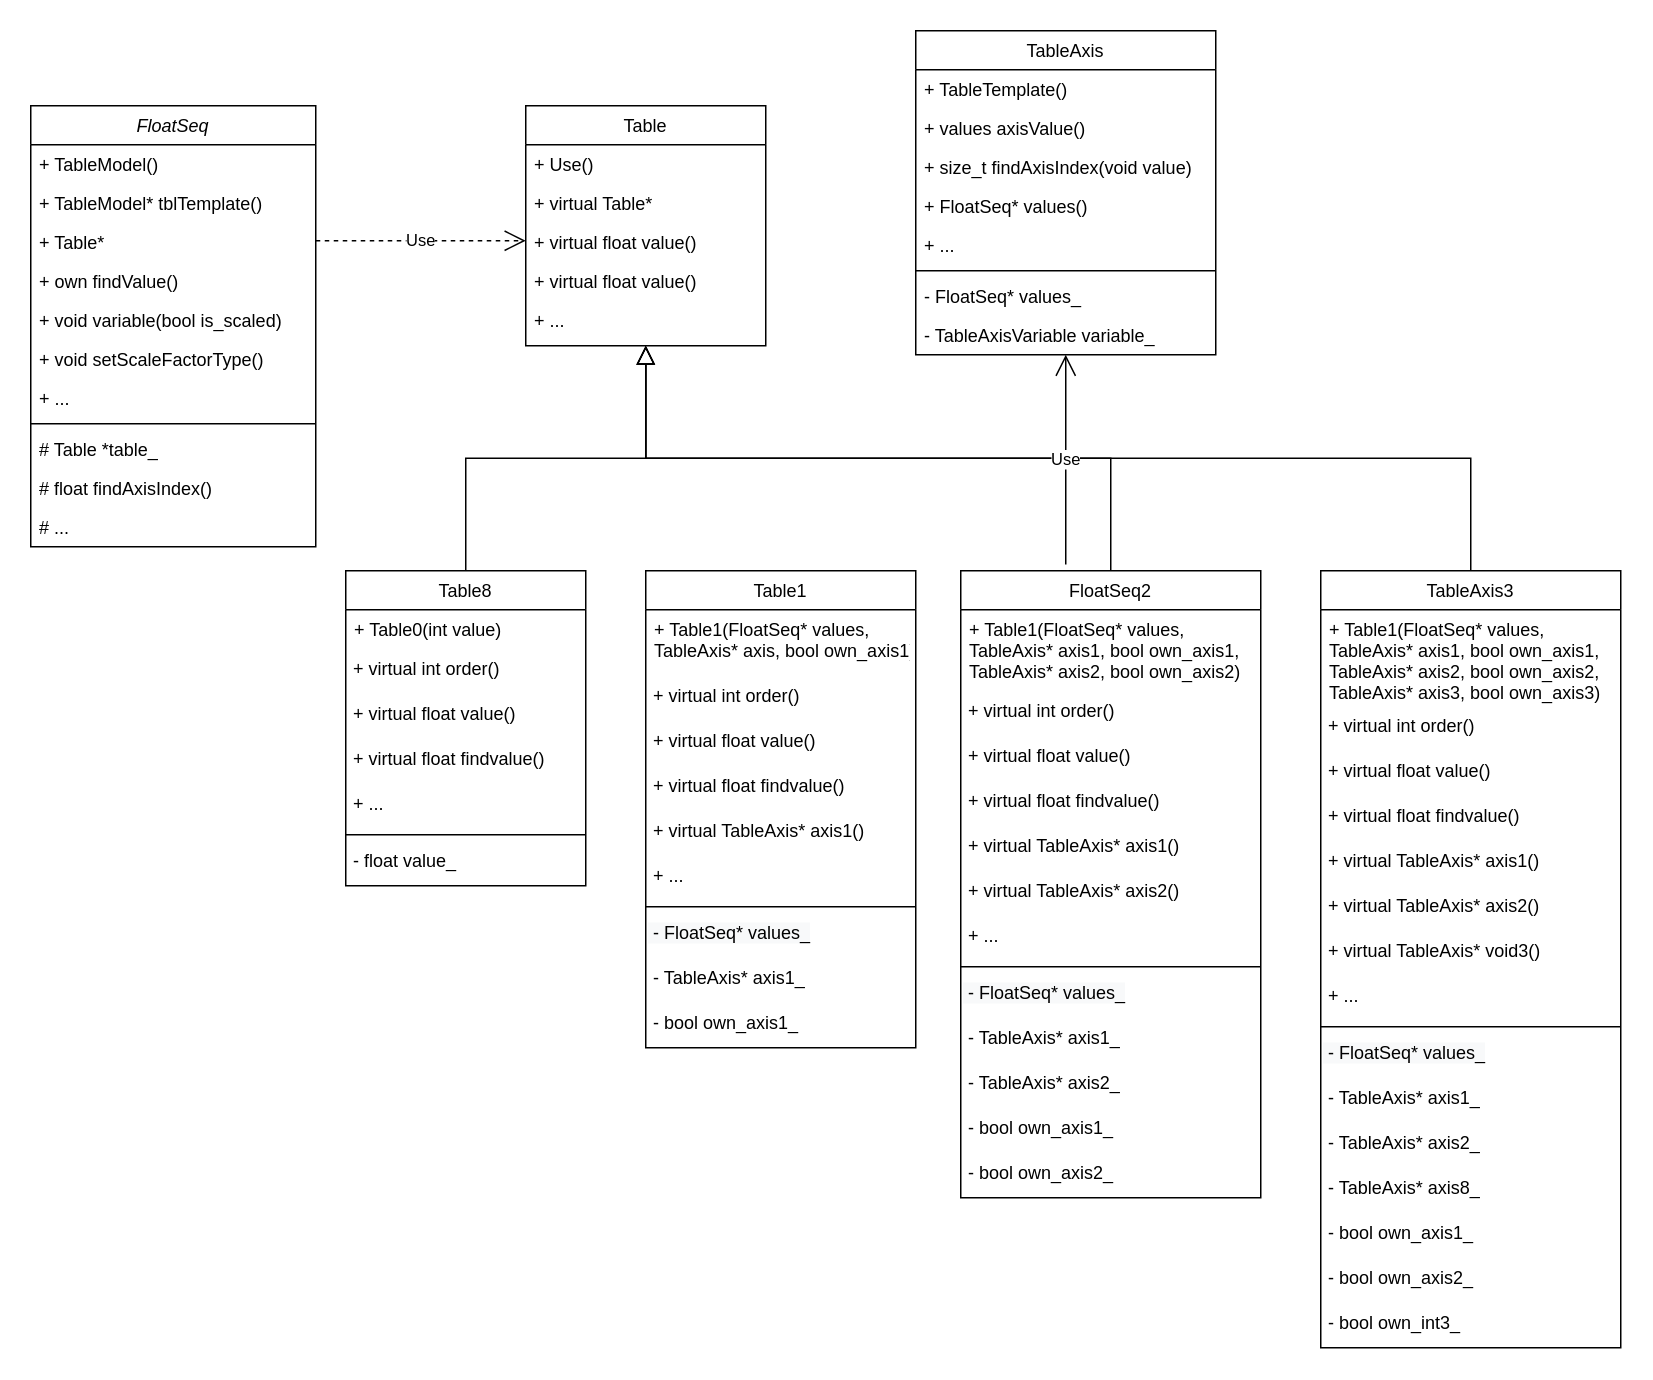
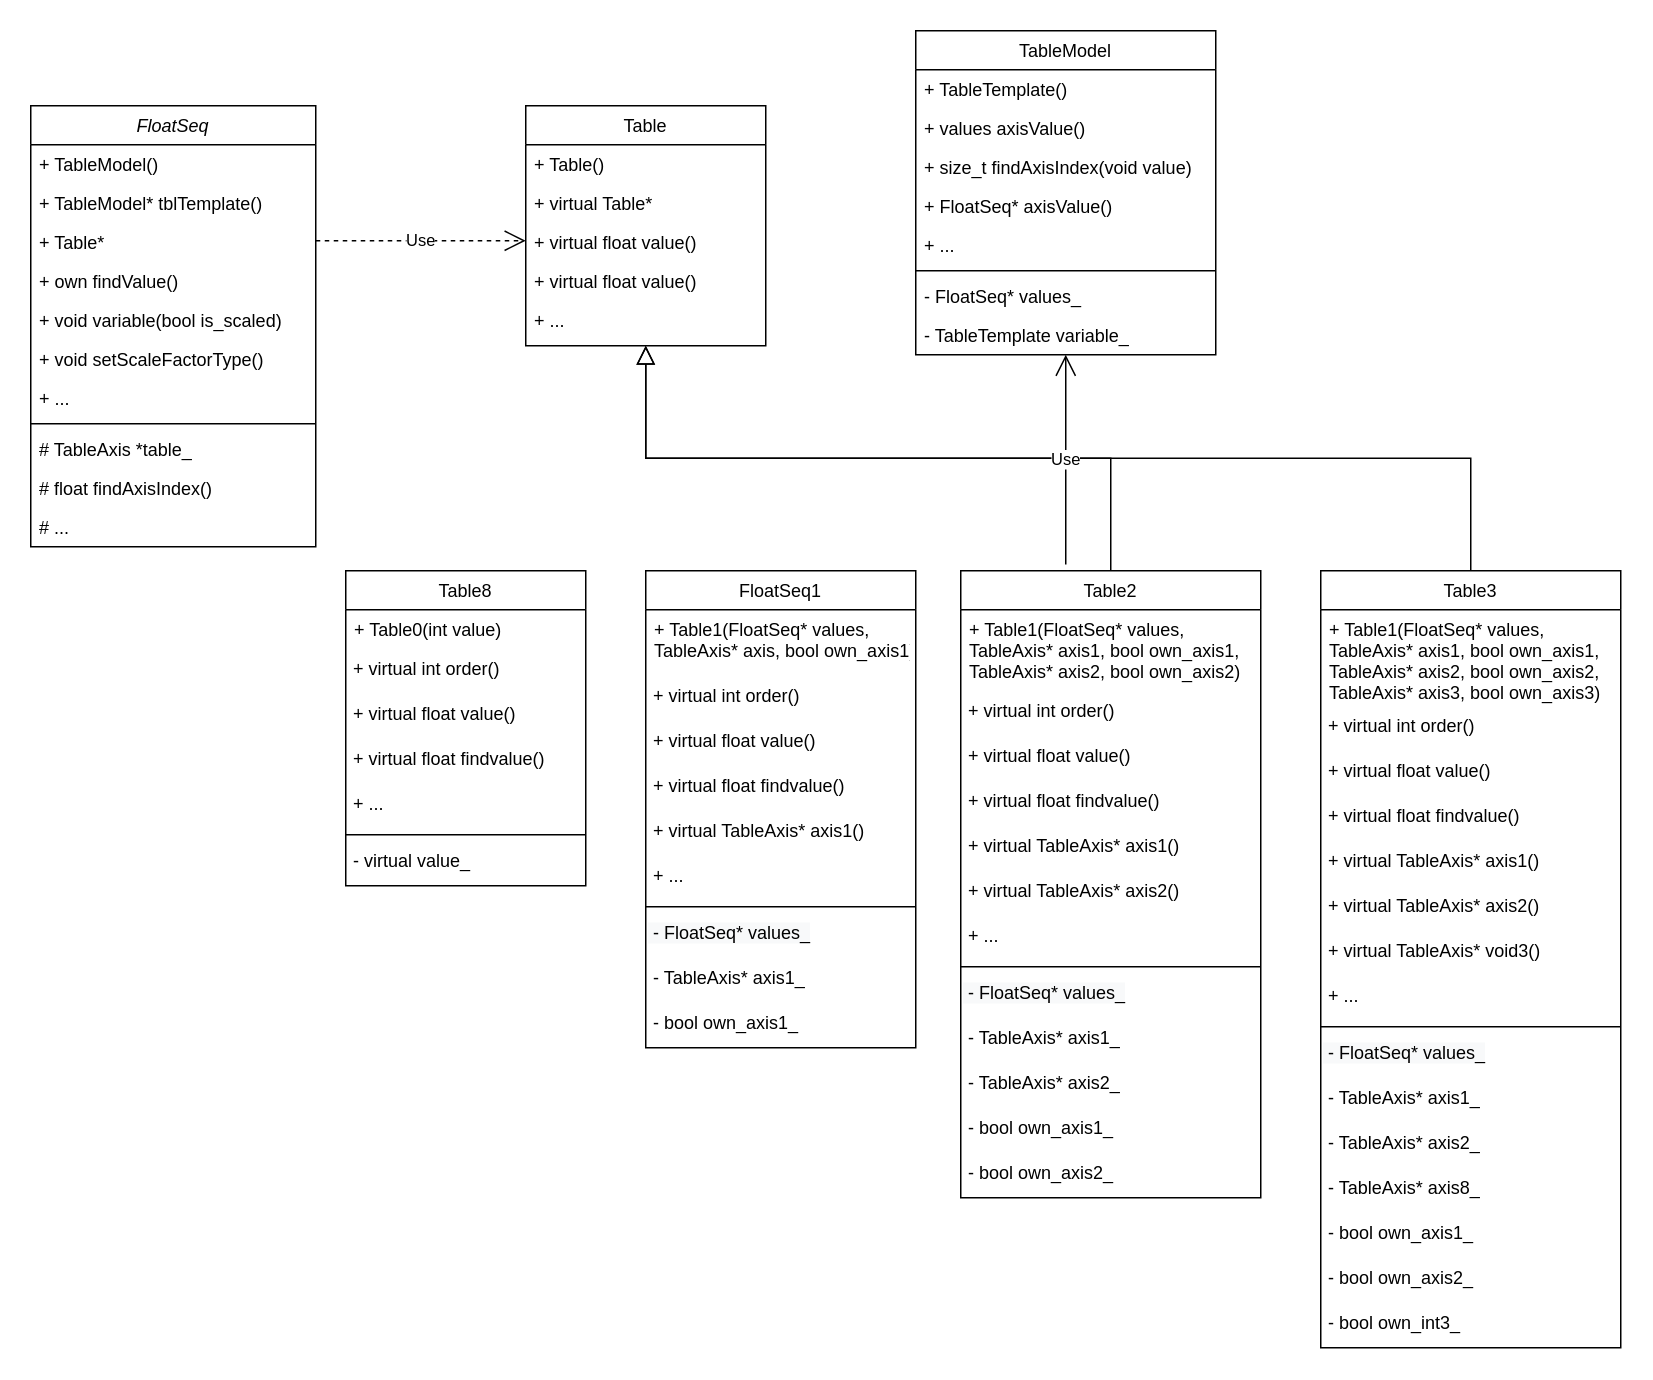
node "TableAxis": label "TableAxis" -> "TableModel"
node "+ Use()": label "+ Use()" -> "+ Table()"
node "+ FloatSeq* values()": label "+ FloatSeq* values()" -> "+ FloatSeq* axisValue()"
node "- TableAxisVariable variable_": label "- TableAxisVariable variable_" -> "- TableTemplate variable_"
node "# Table *table_": label "# Table *table_" -> "# TableAxis *table_"
edge "Table8" -> "Table": removed
node "Table1": label "Table1" -> "FloatSeq1"
node "FloatSeq2": label "FloatSeq2" -> "Table2"
node "TableAxis3": label "TableAxis3" -> "Table3"
node "- float value_": label "- float value_" -> "- virtual value_"
